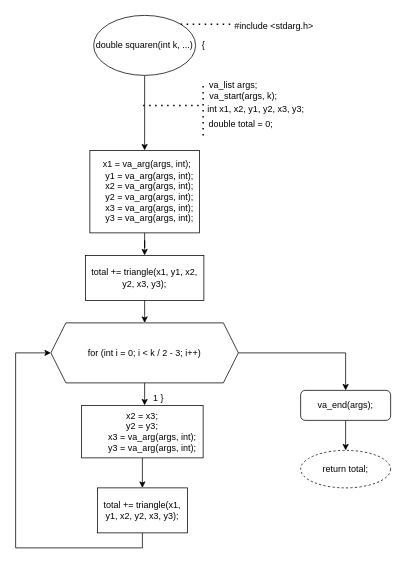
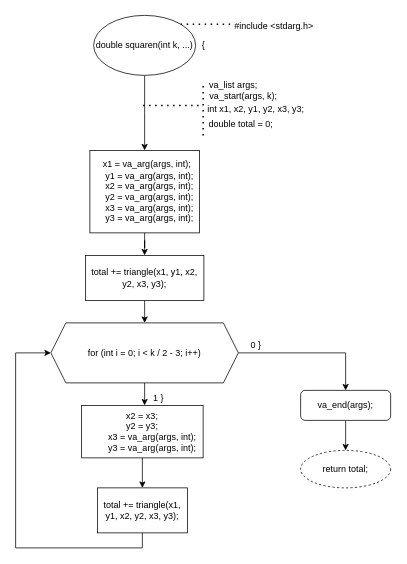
node "0 }": added
